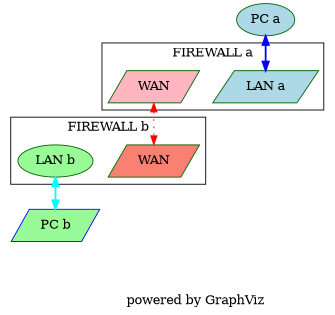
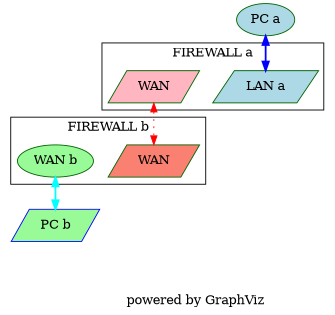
node "LAN b": label "LAN b" -> "WAN b"
